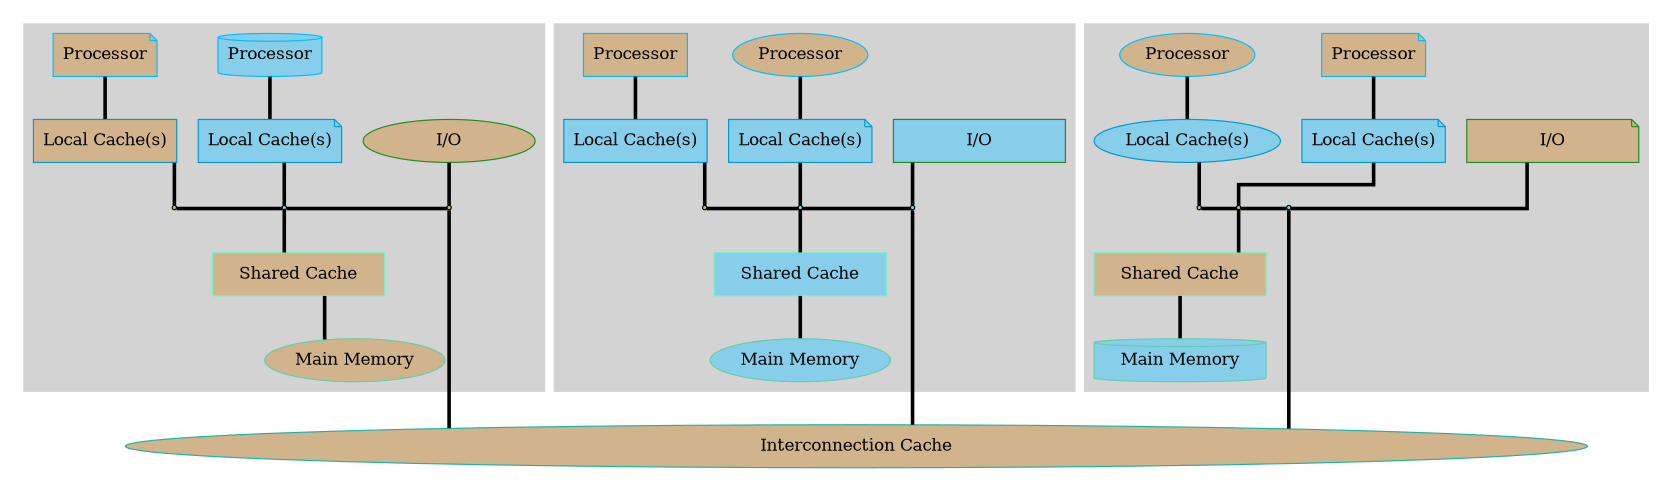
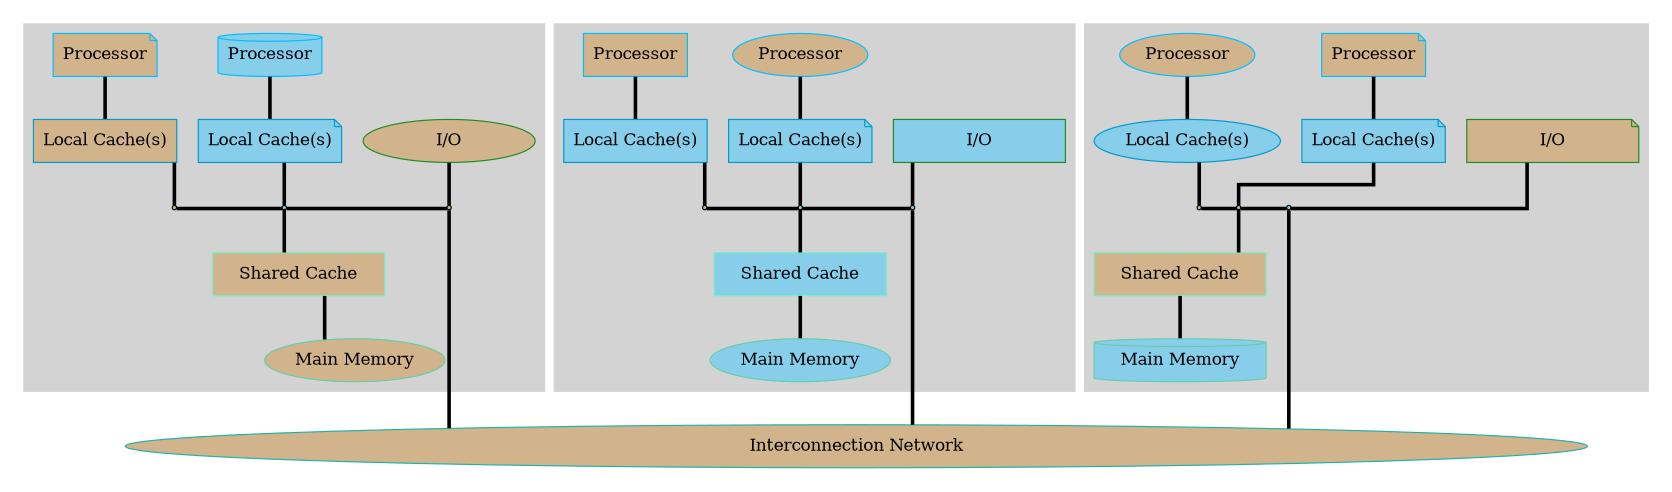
node "Interconnection Cache": label "Interconnection Cache" -> "Interconnection Network"
